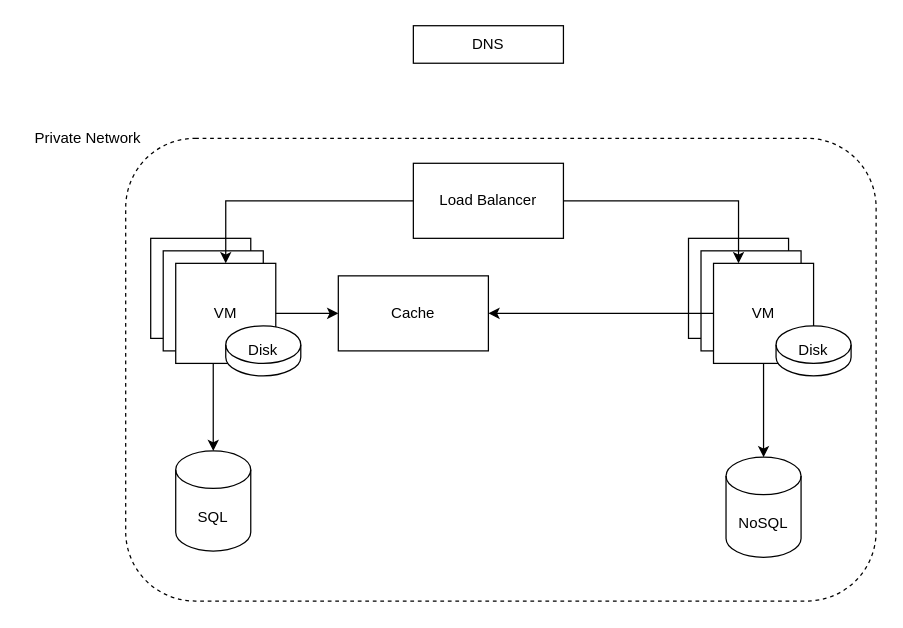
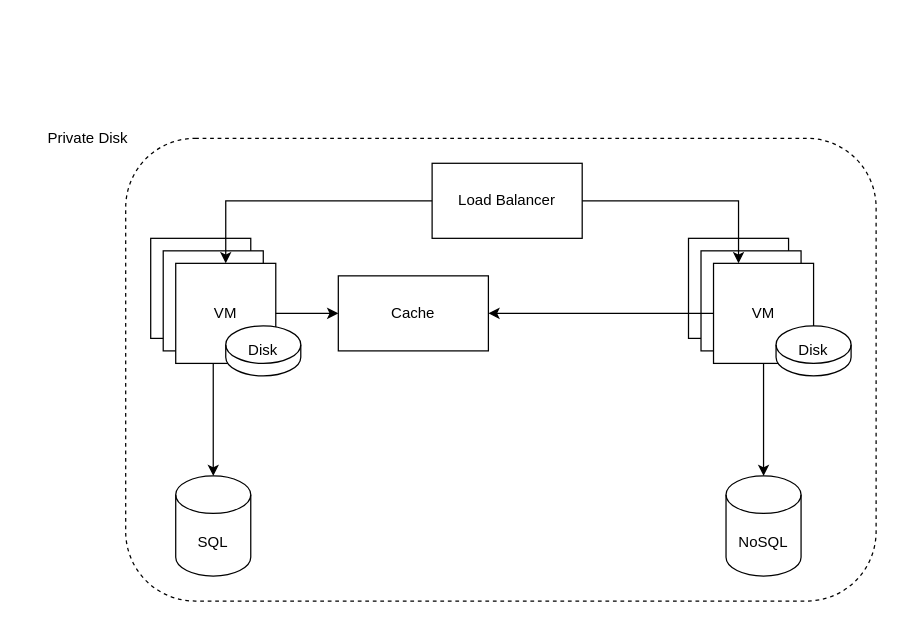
node "DNS": removed
node "Private Network": label "Private Network" -> "Private Disk"
node "Load Balancer": moved (488, 201) -> (507, 201)
node "SQL": moved (213, 501) -> (213, 526)
node "NoSQL": moved (763, 507) -> (763, 526)
